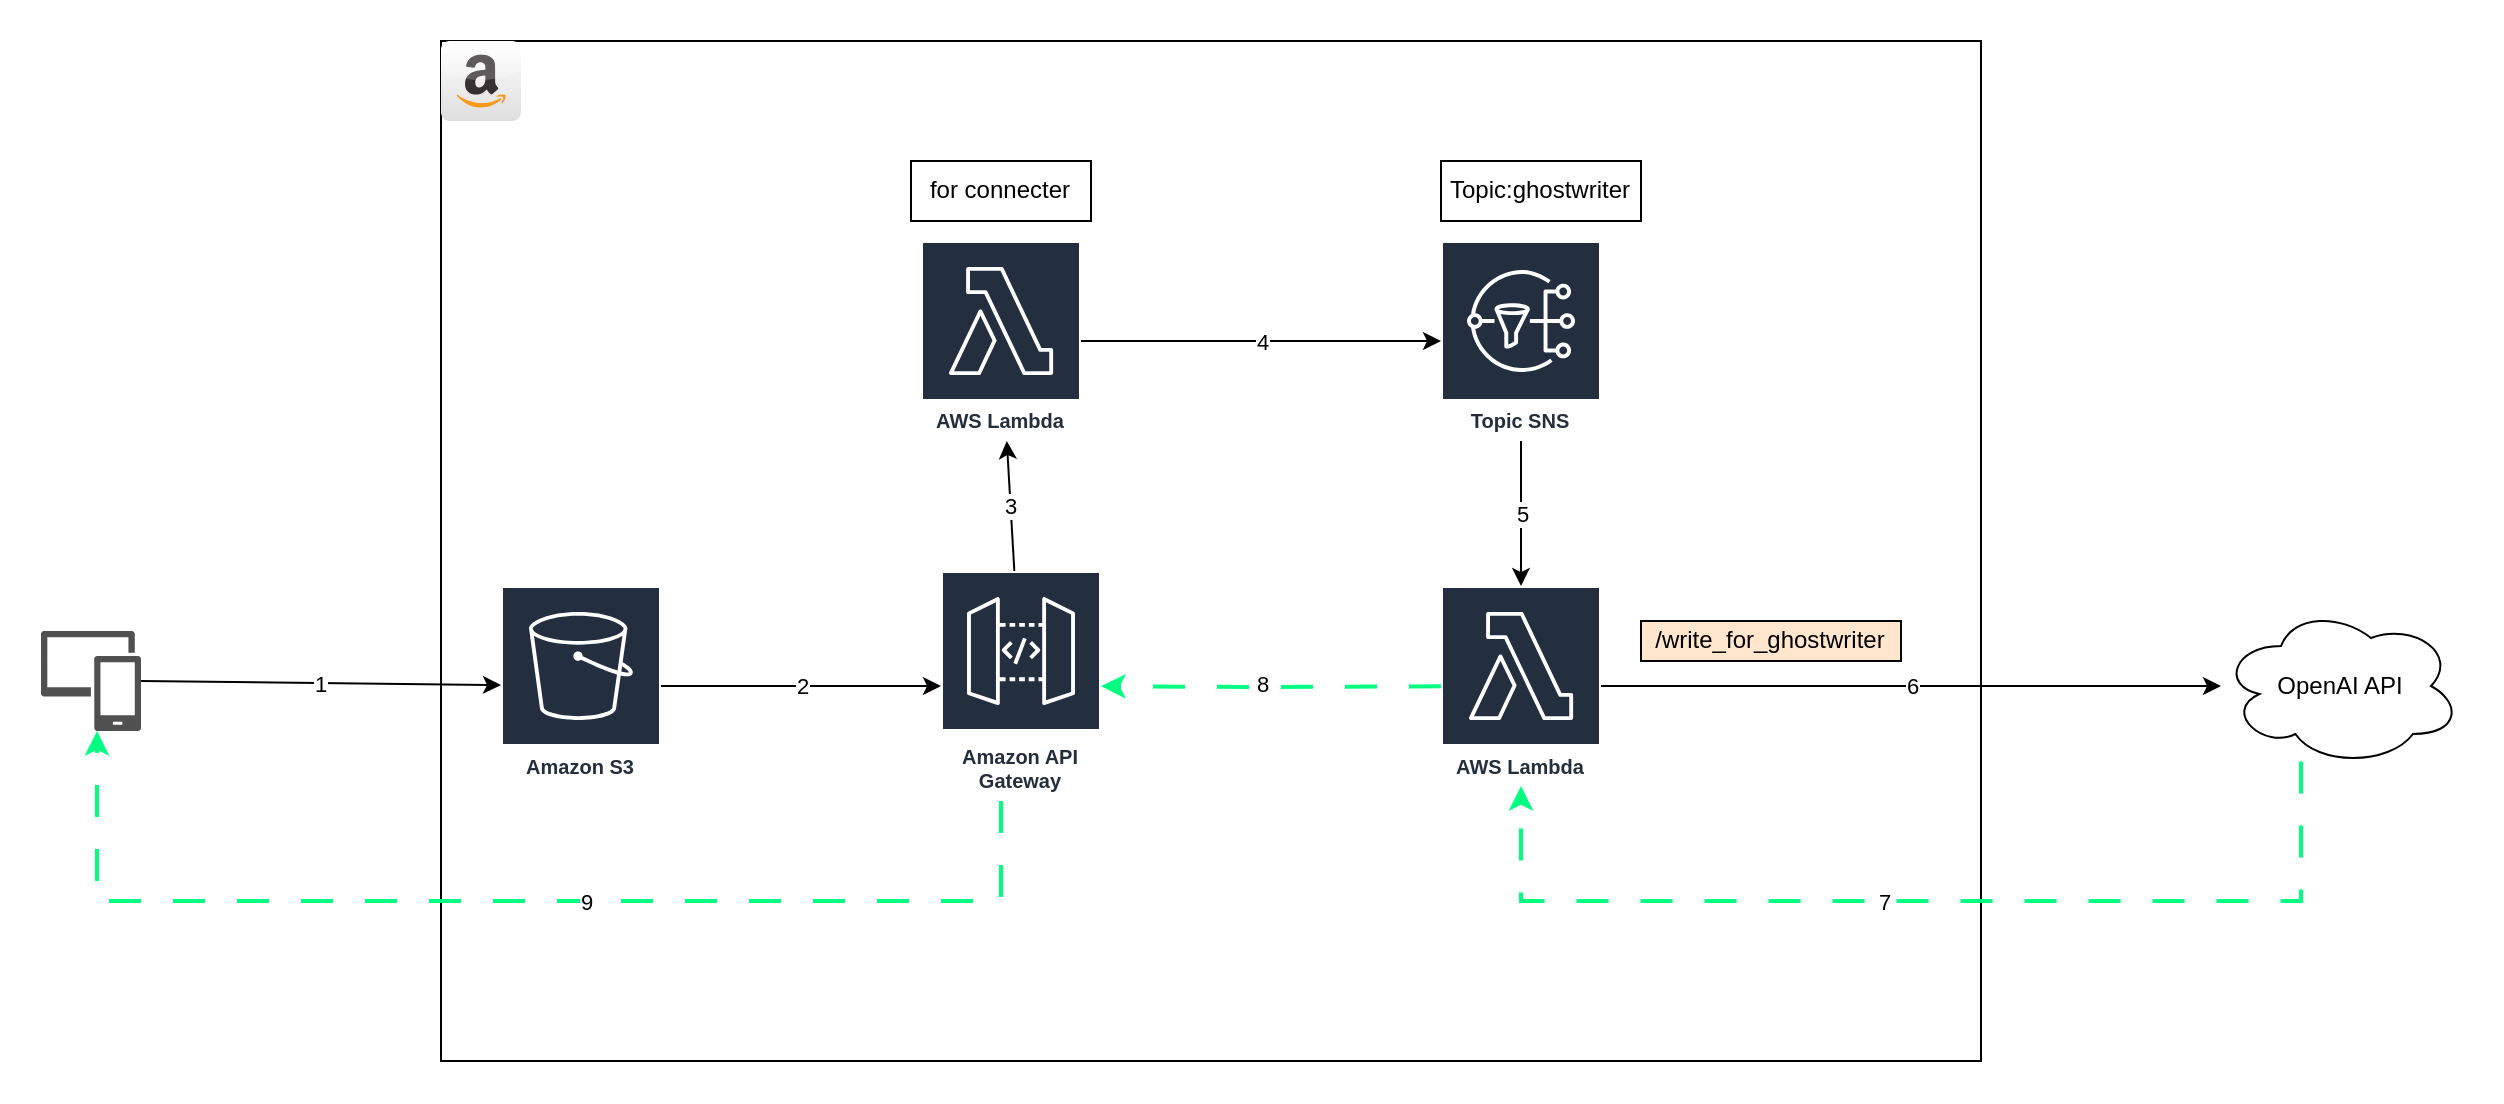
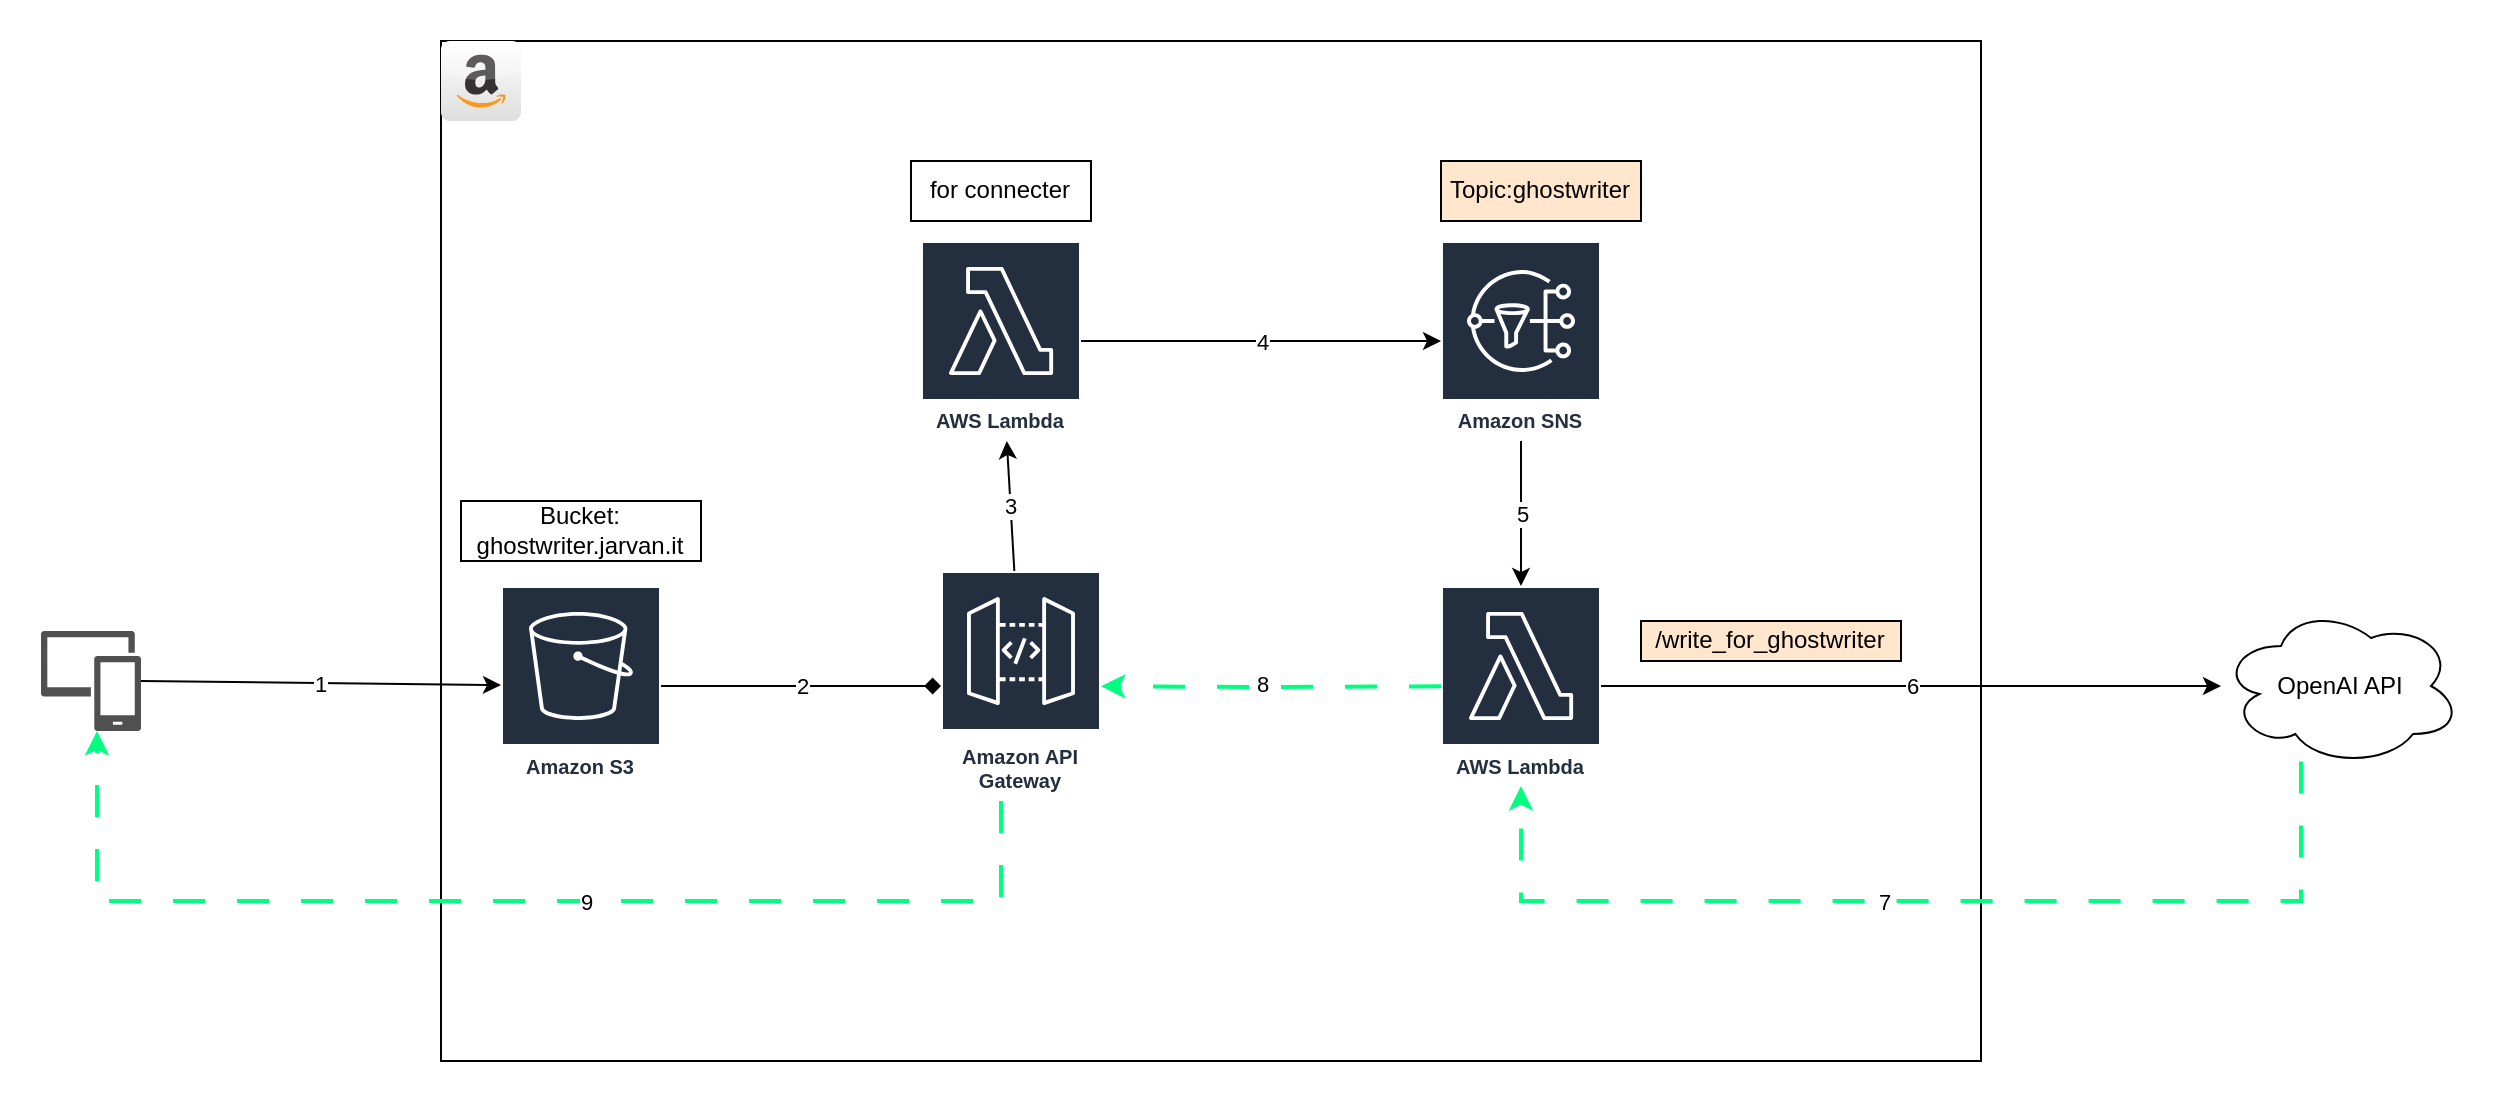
node "Topic:ghostwriter": fillcolor #ffffff -> #ffe6cc
node "Topic SNS": label "Topic SNS" -> "Amazon SNS"
node "Bucket: ghostwriter.jarvan.it": added
edge "Amazon S3" -> "Amazon API Gateway": arrowhead classic -> diamond
